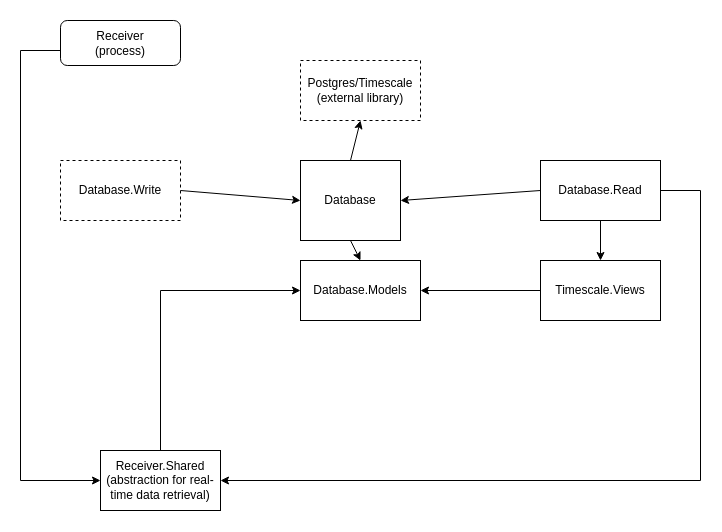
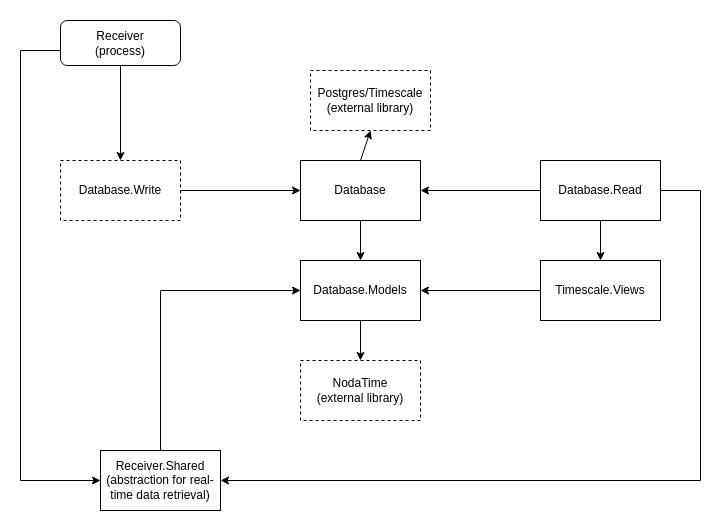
node "Postgres/Timescale (external library)": moved (361, 91) -> (371, 101)
edge "Receiver (process)" -> "Database.Write": added
node "Database": size 100x80 -> 120x60
edge "Database.Models" -> "NodaTime (external library)": added
node "NodaTime (external library)": added
